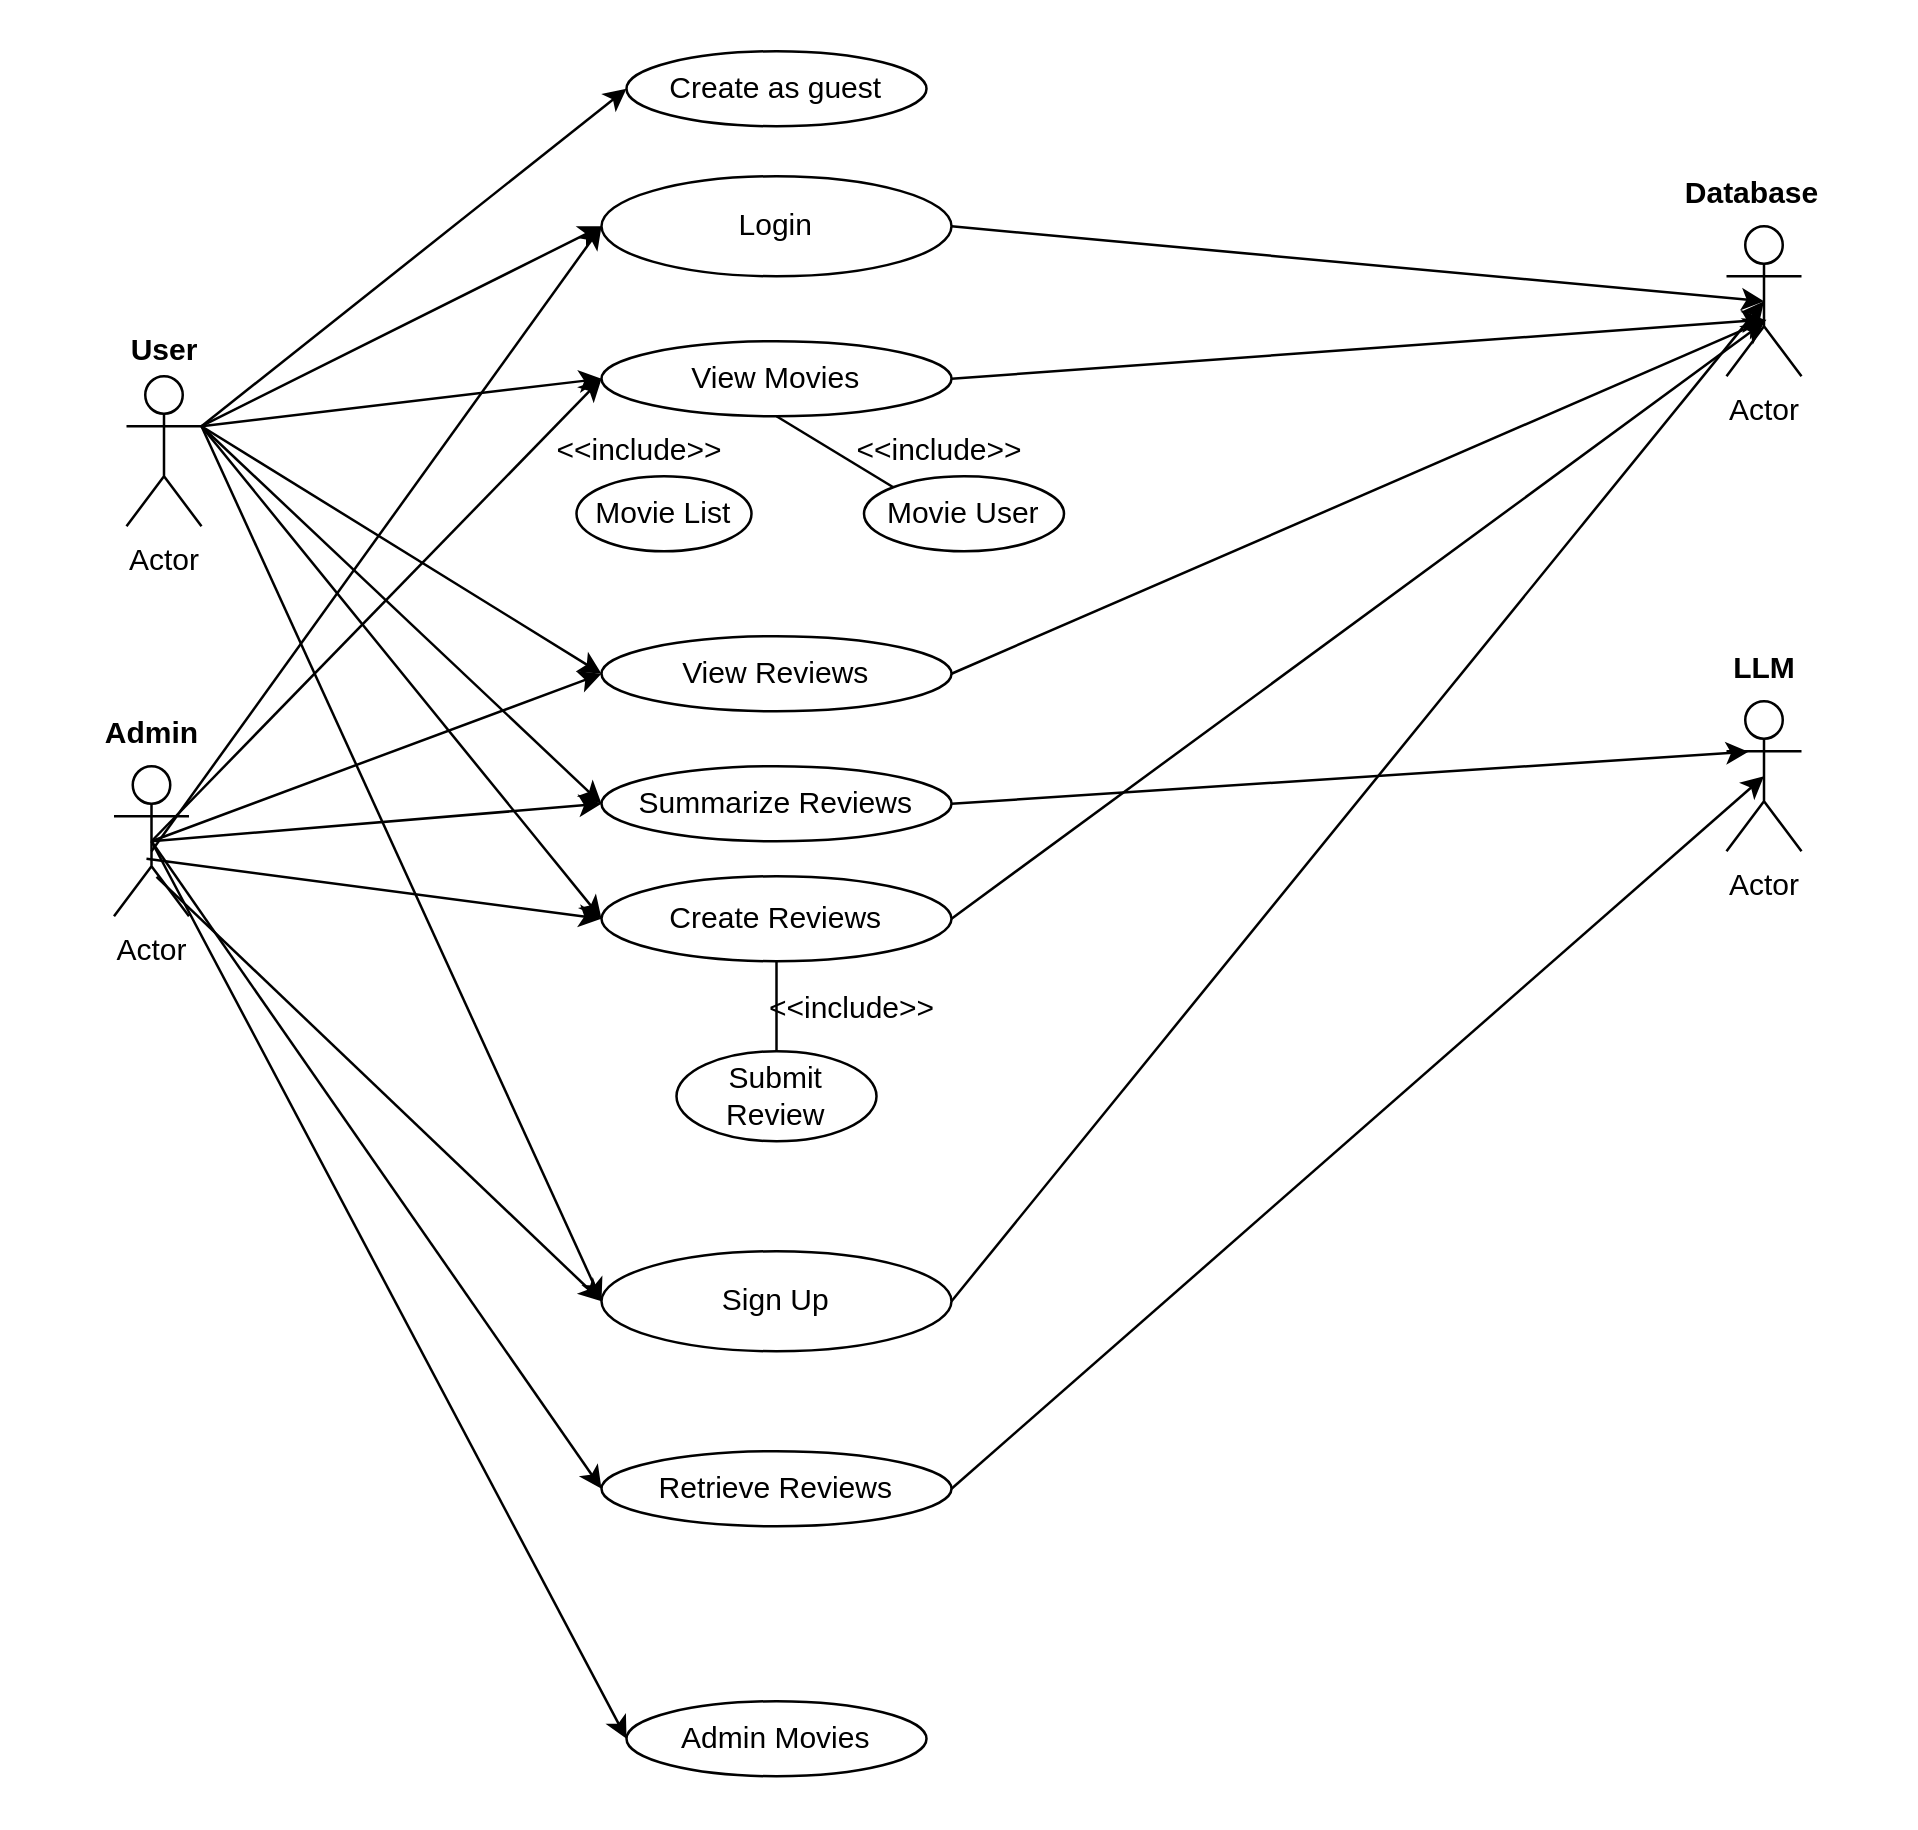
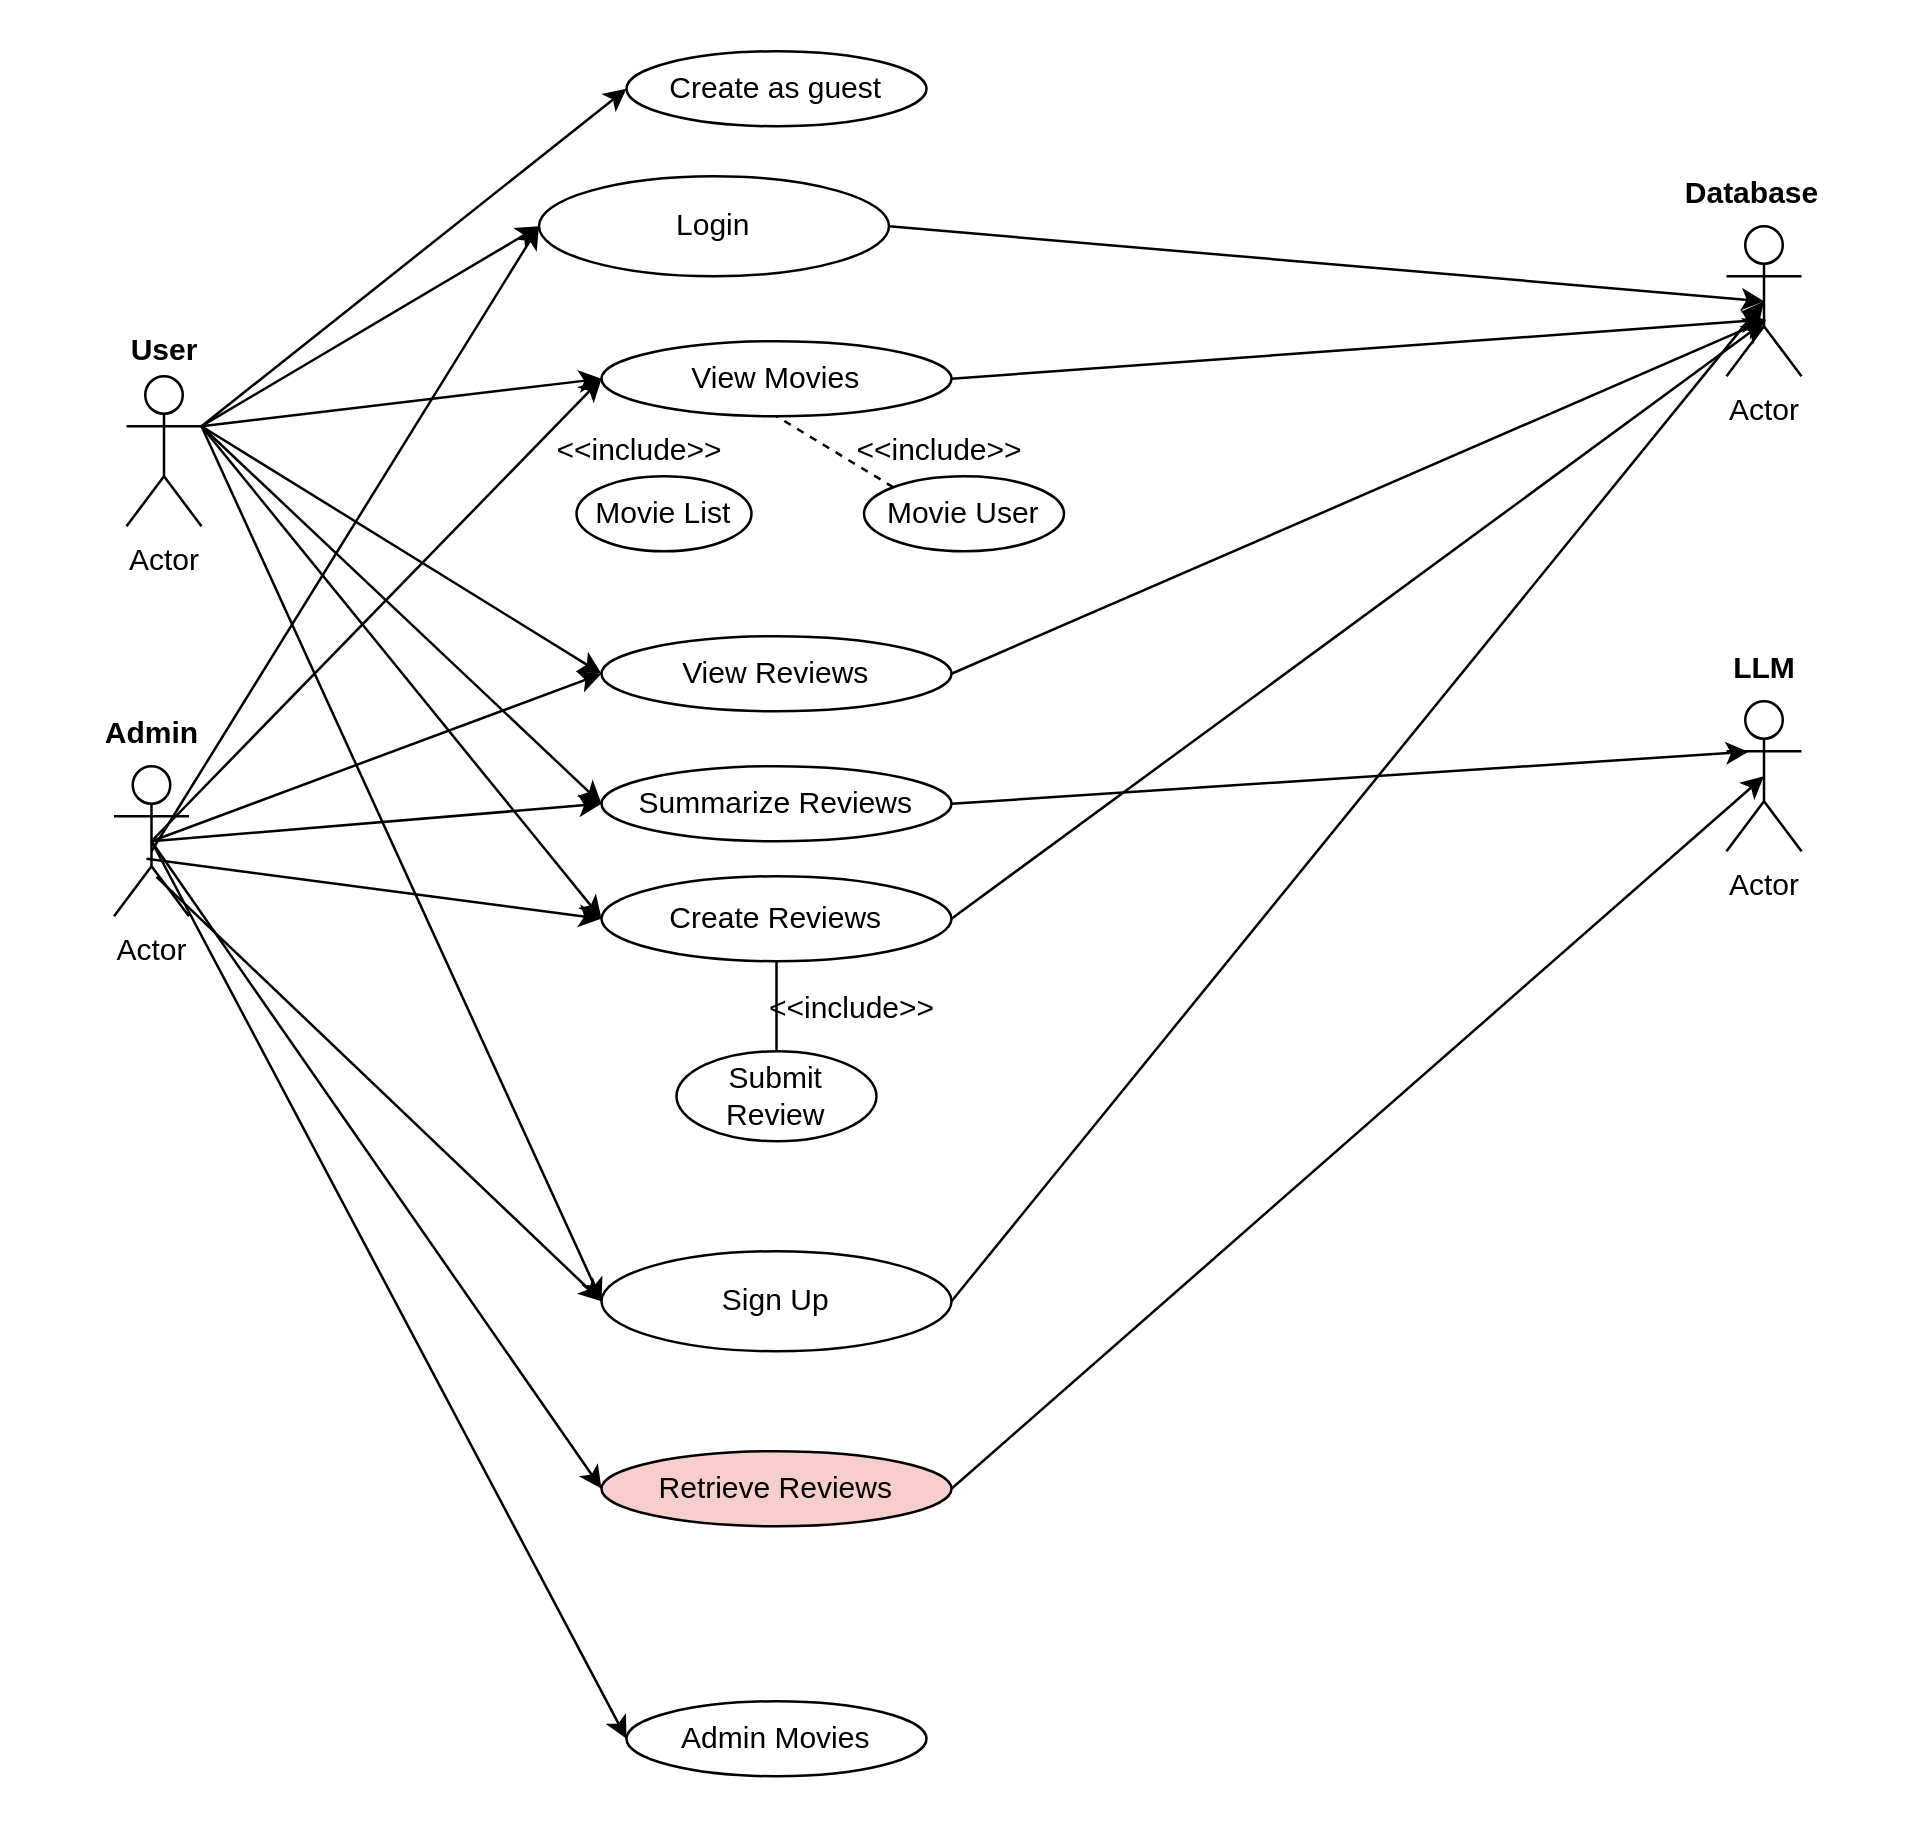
node "Login": moved (776, 226) -> (714, 226)
edge "View Movies" -- "Movie User": style solid -> dashed
node "Retrieve Reviews": fillcolor #ffffff -> #f8cecc
